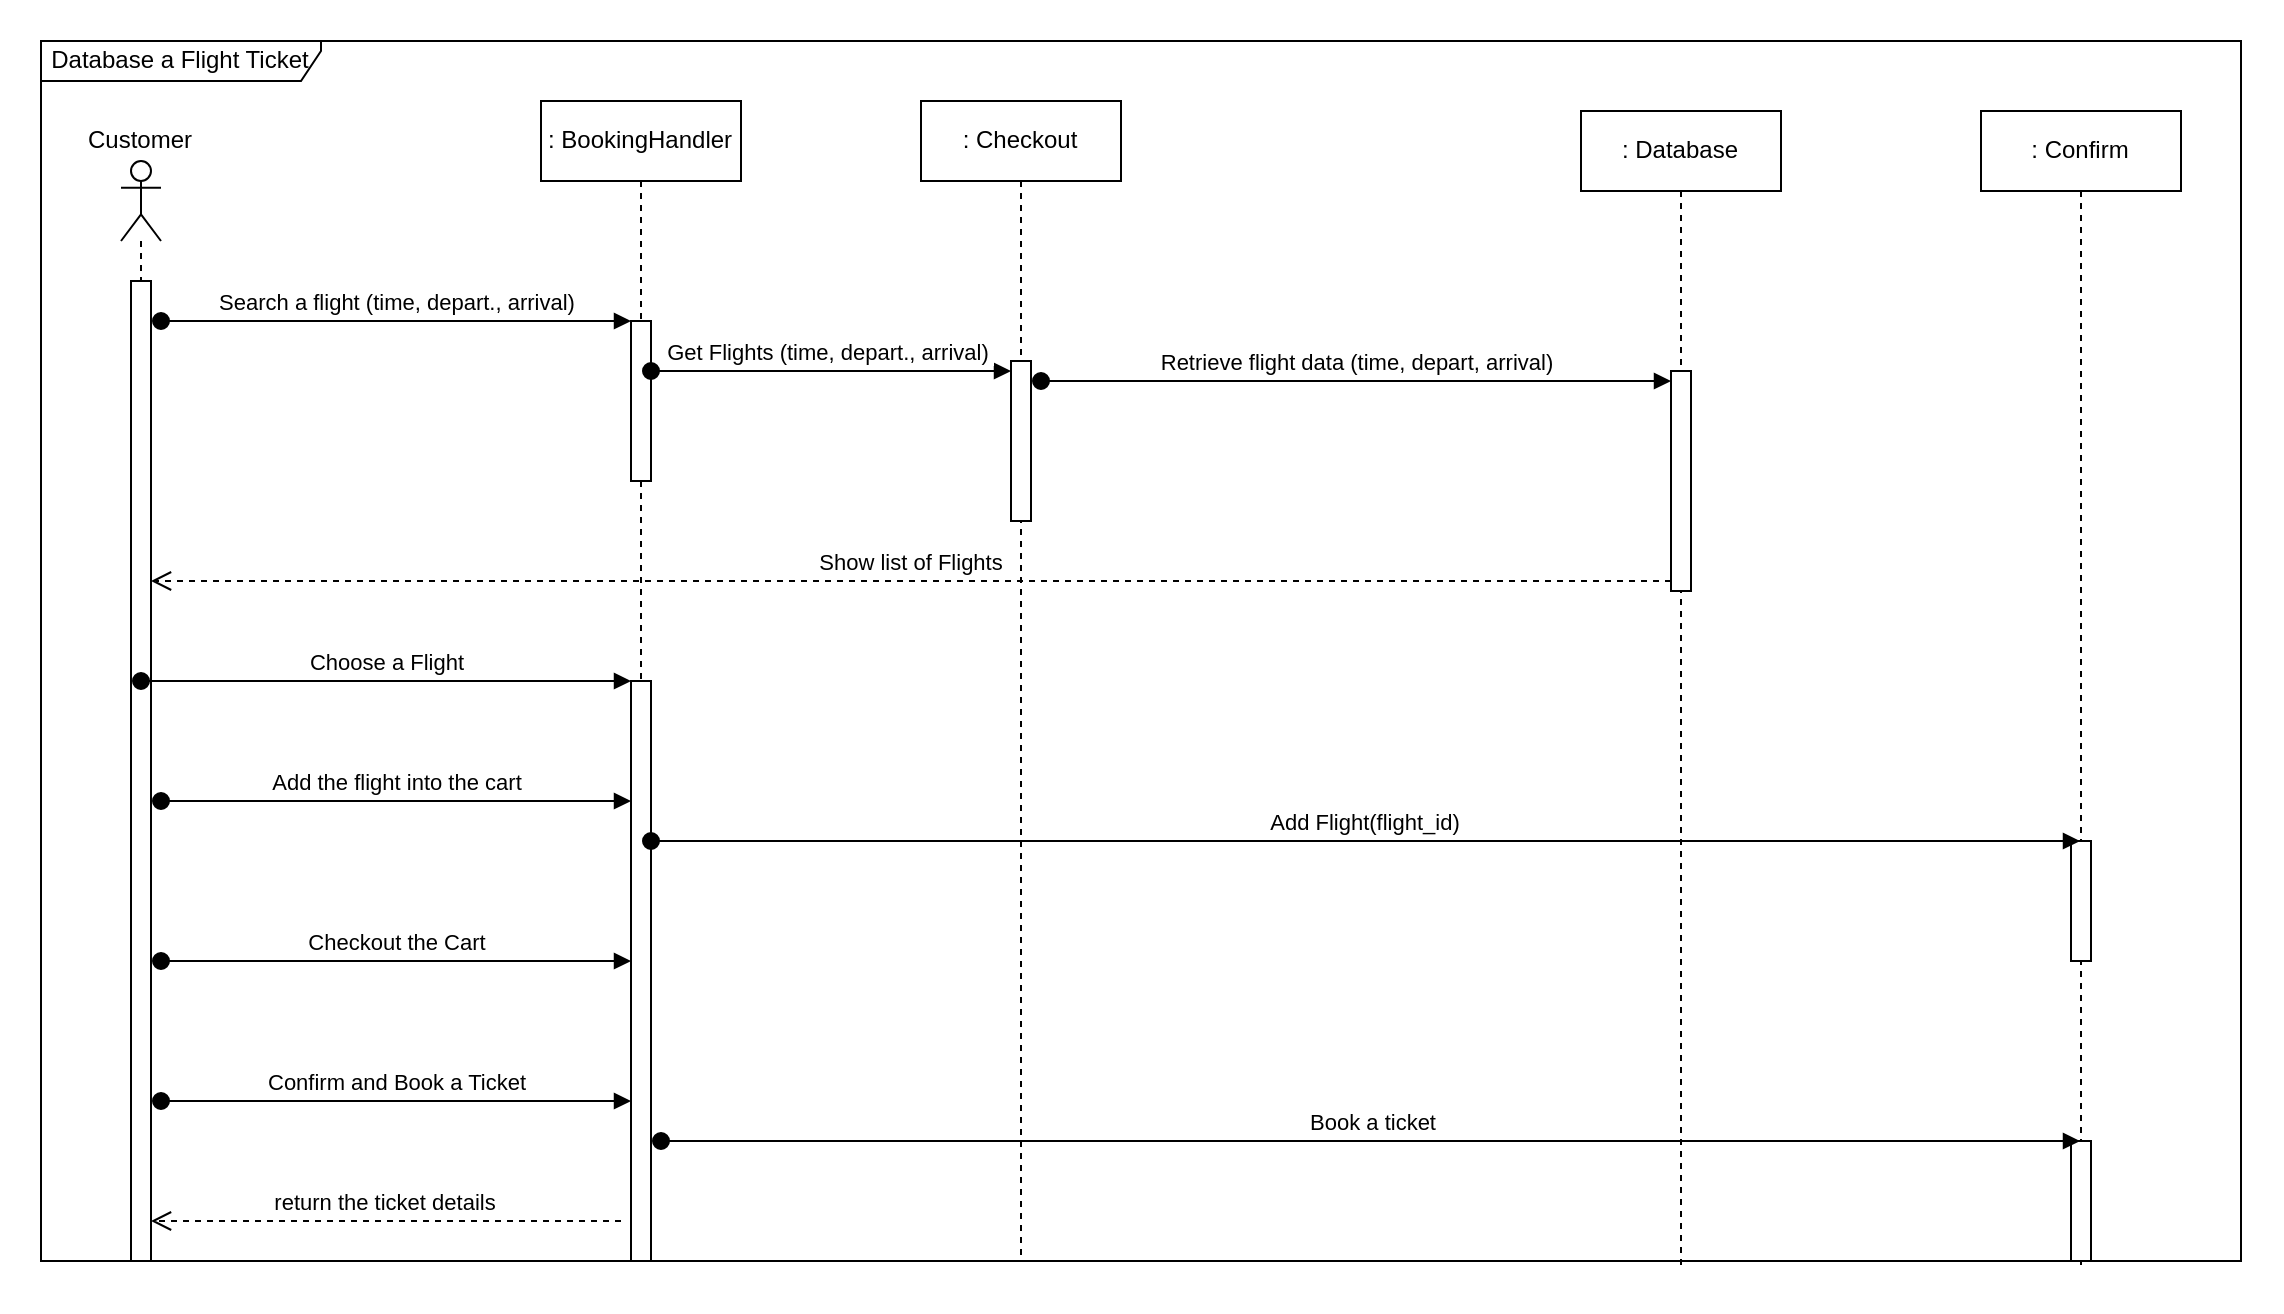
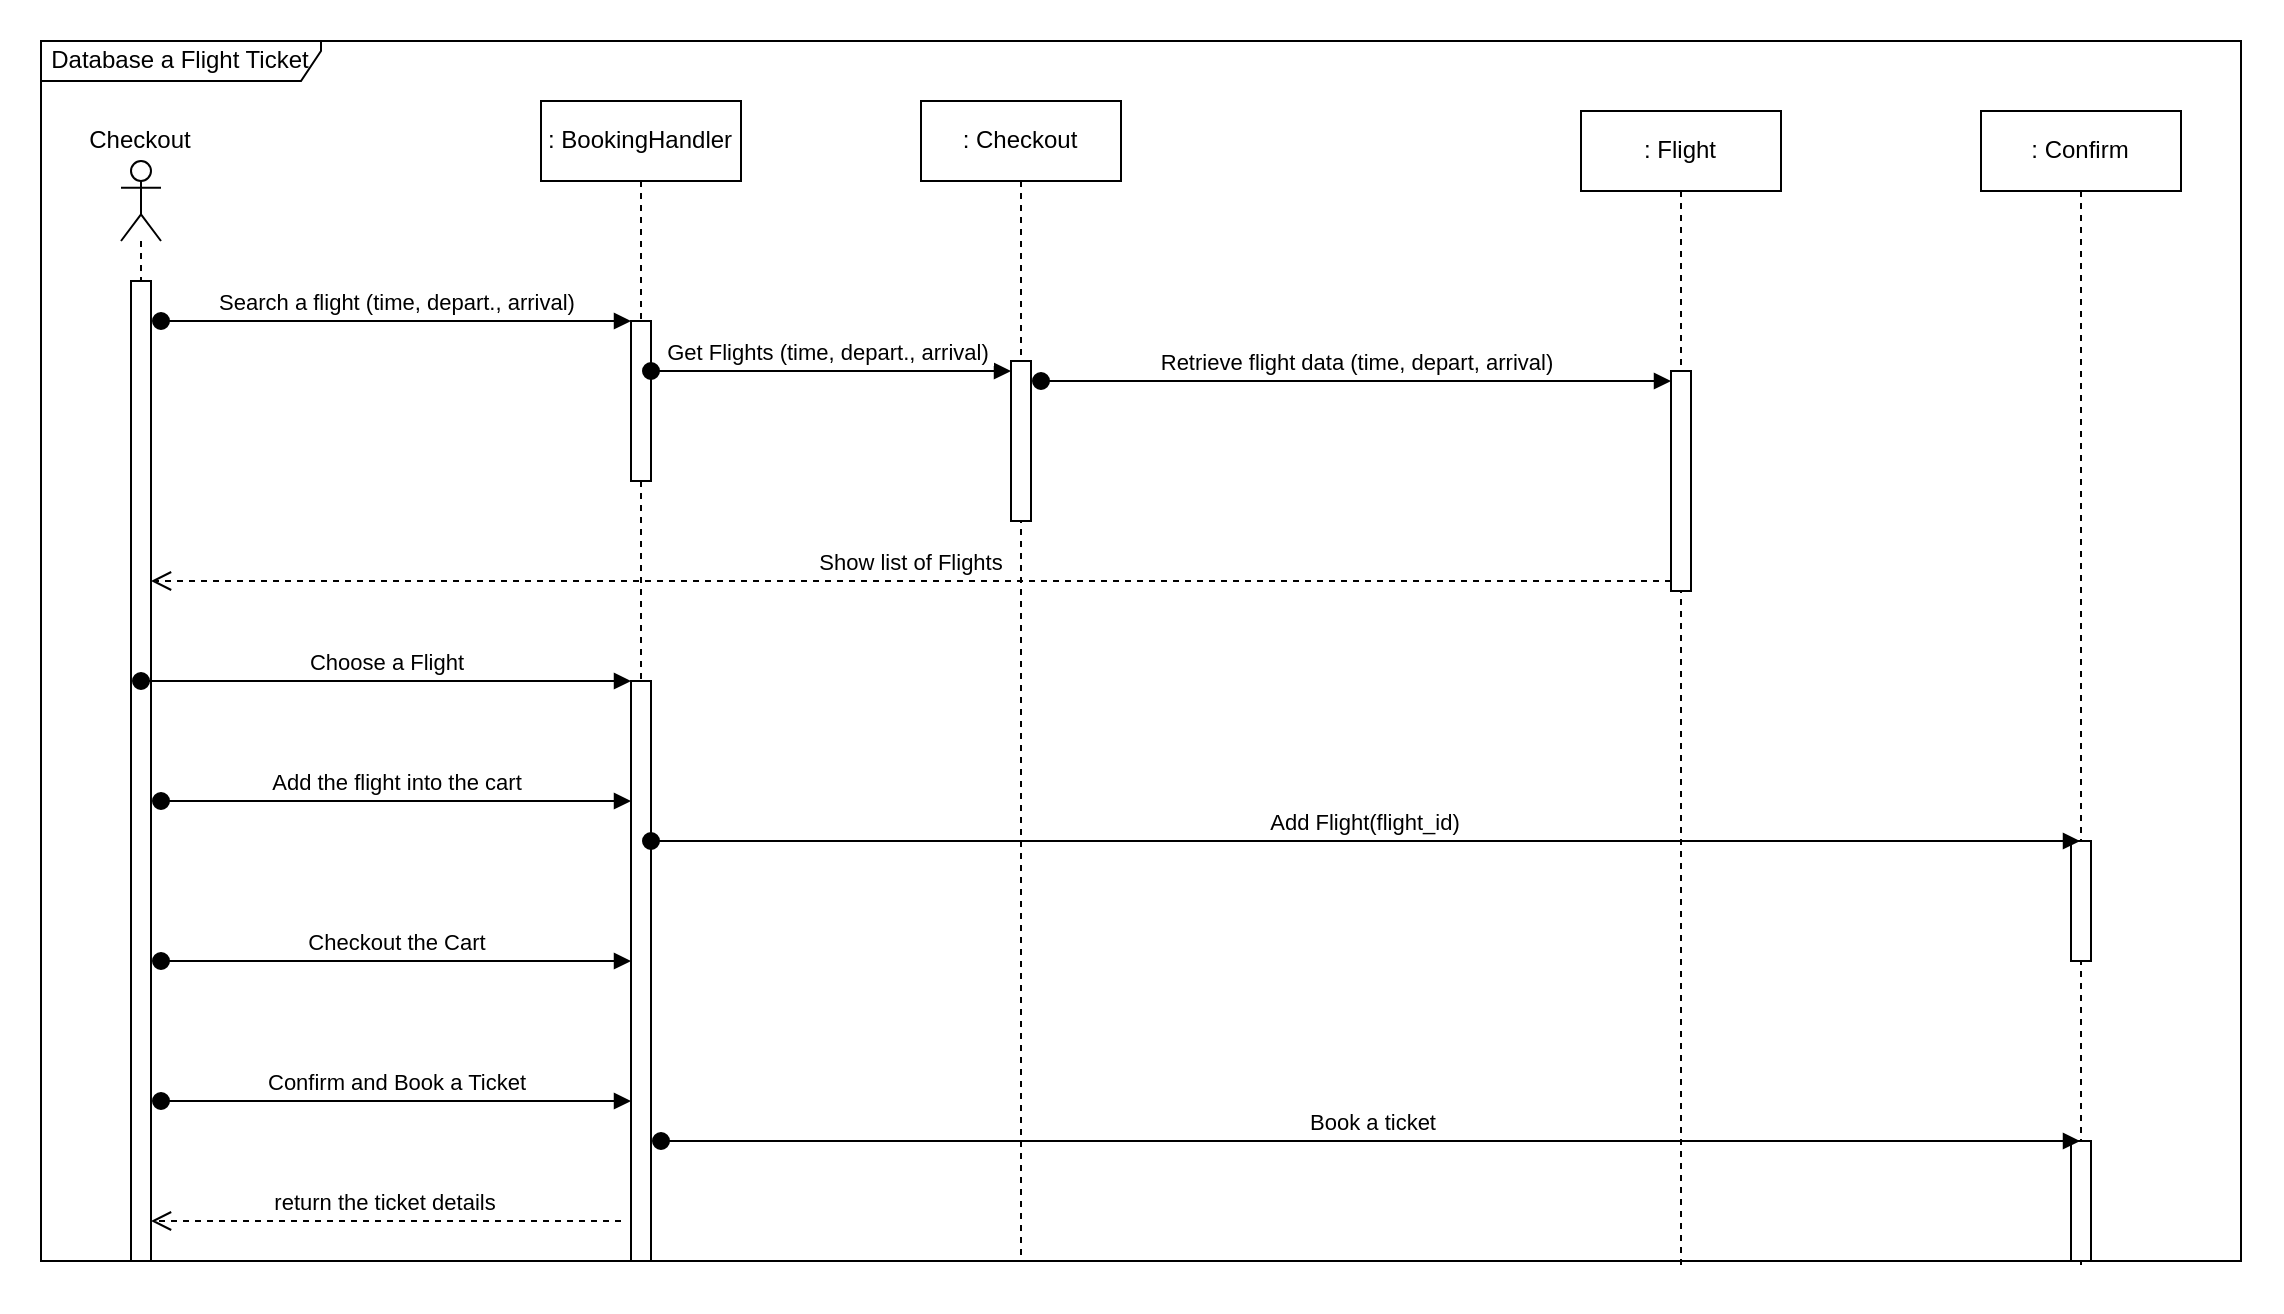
node "Customer": label "Customer" -> "Checkout"
node ": Database": label ": Database" -> ": Flight"
